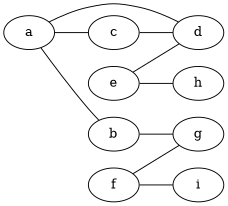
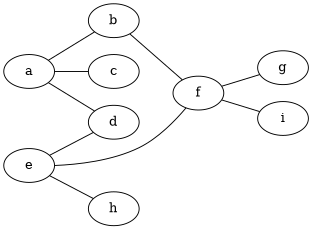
edge "c" -- "d": removed
edge "b" -- "g": now "b" -- "f"
edge "f" -- "e": added
